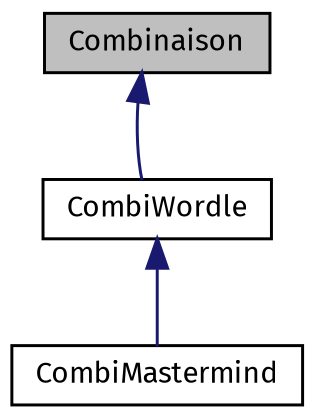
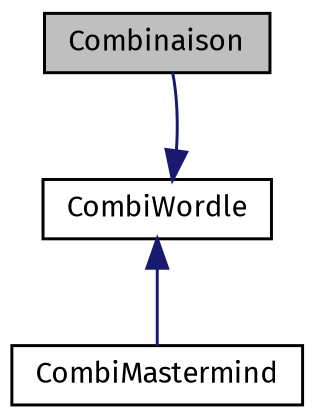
edge "CombiWordle" -> "Combinaison": reversed
